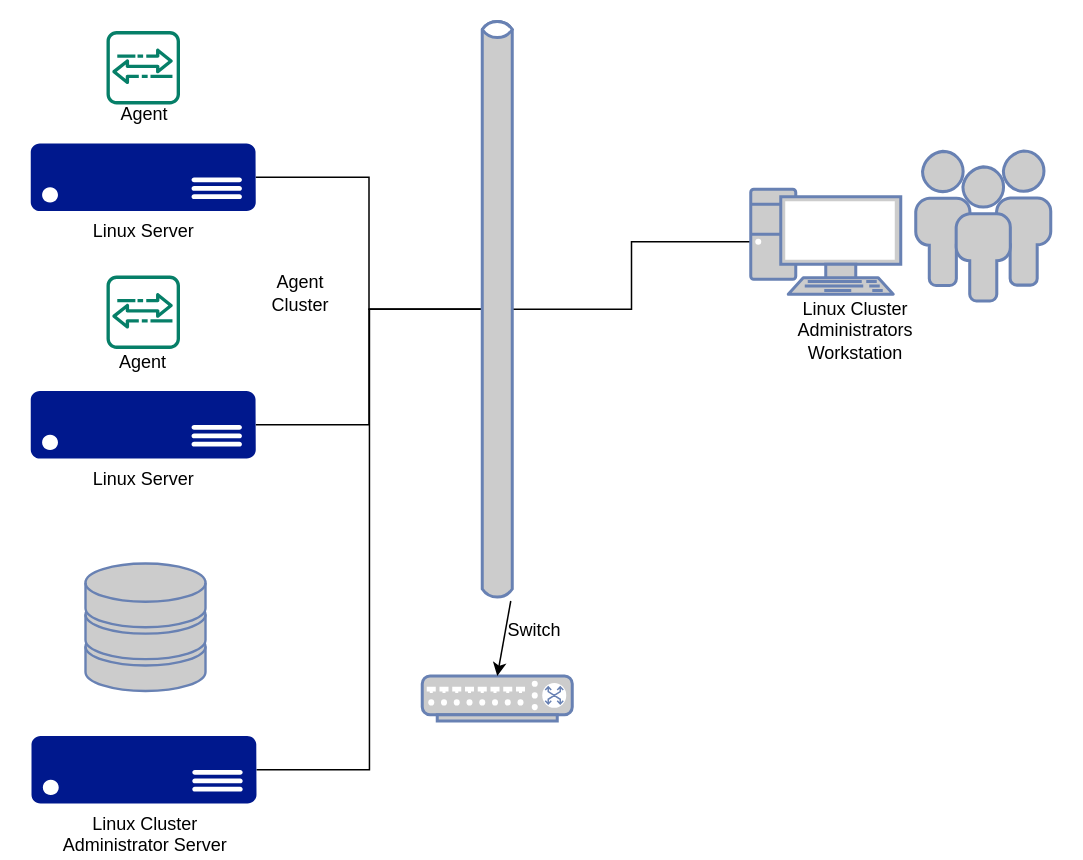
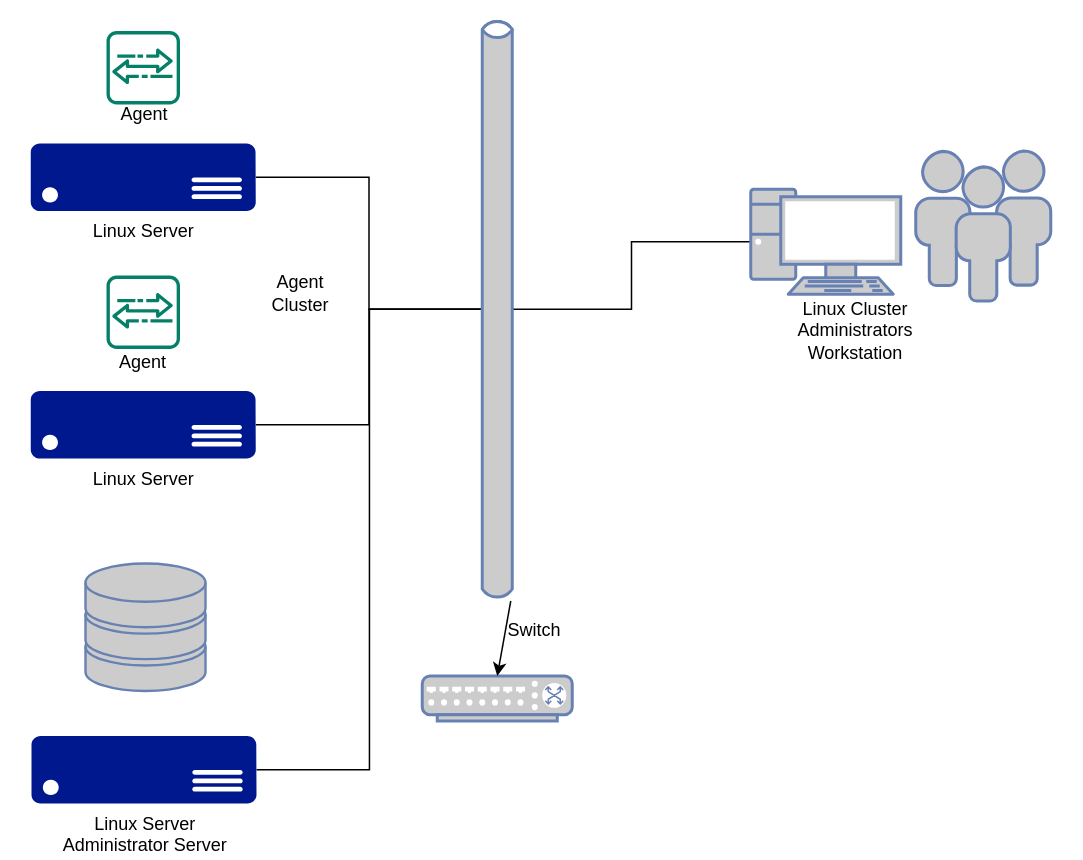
node "Linux Cluster Administrator Server": label "Linux Cluster Administrator Server" -> "Linux Server Administrator Server"
